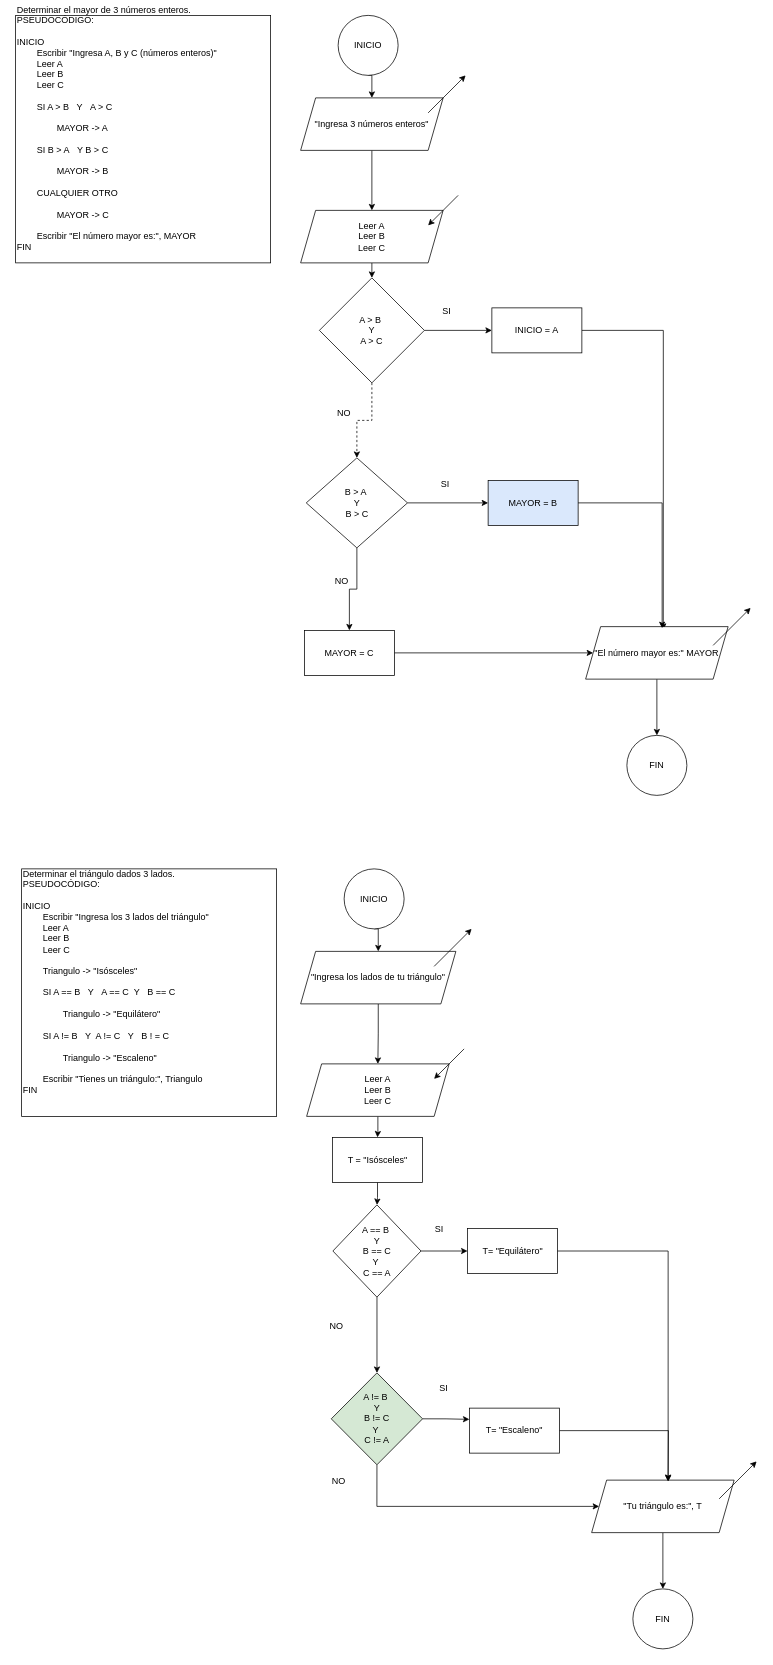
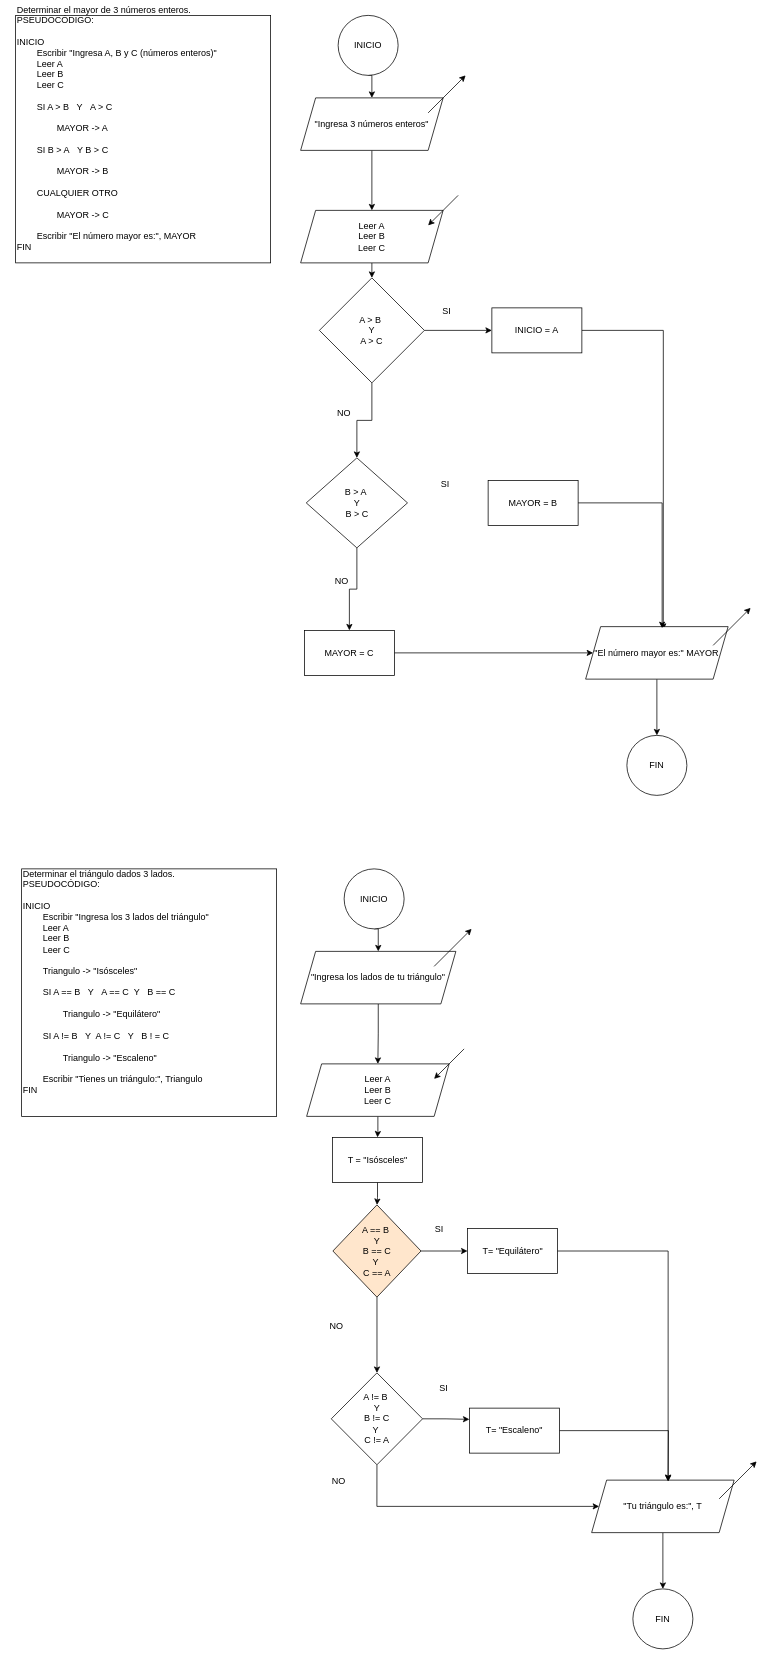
edge "A > B Y A > C" -> "B > A Y B > C": style dashed -> solid
edge "B > A Y B > C" -> "MAYOR = B": removed
node "MAYOR = B": fillcolor #dae8fc -> #ffffff
node "A == B Y B == C Y C == A": fillcolor #ffffff -> #ffe6cc
node "A != B Y B != C Y C != A": fillcolor #d5e8d4 -> #ffffff
